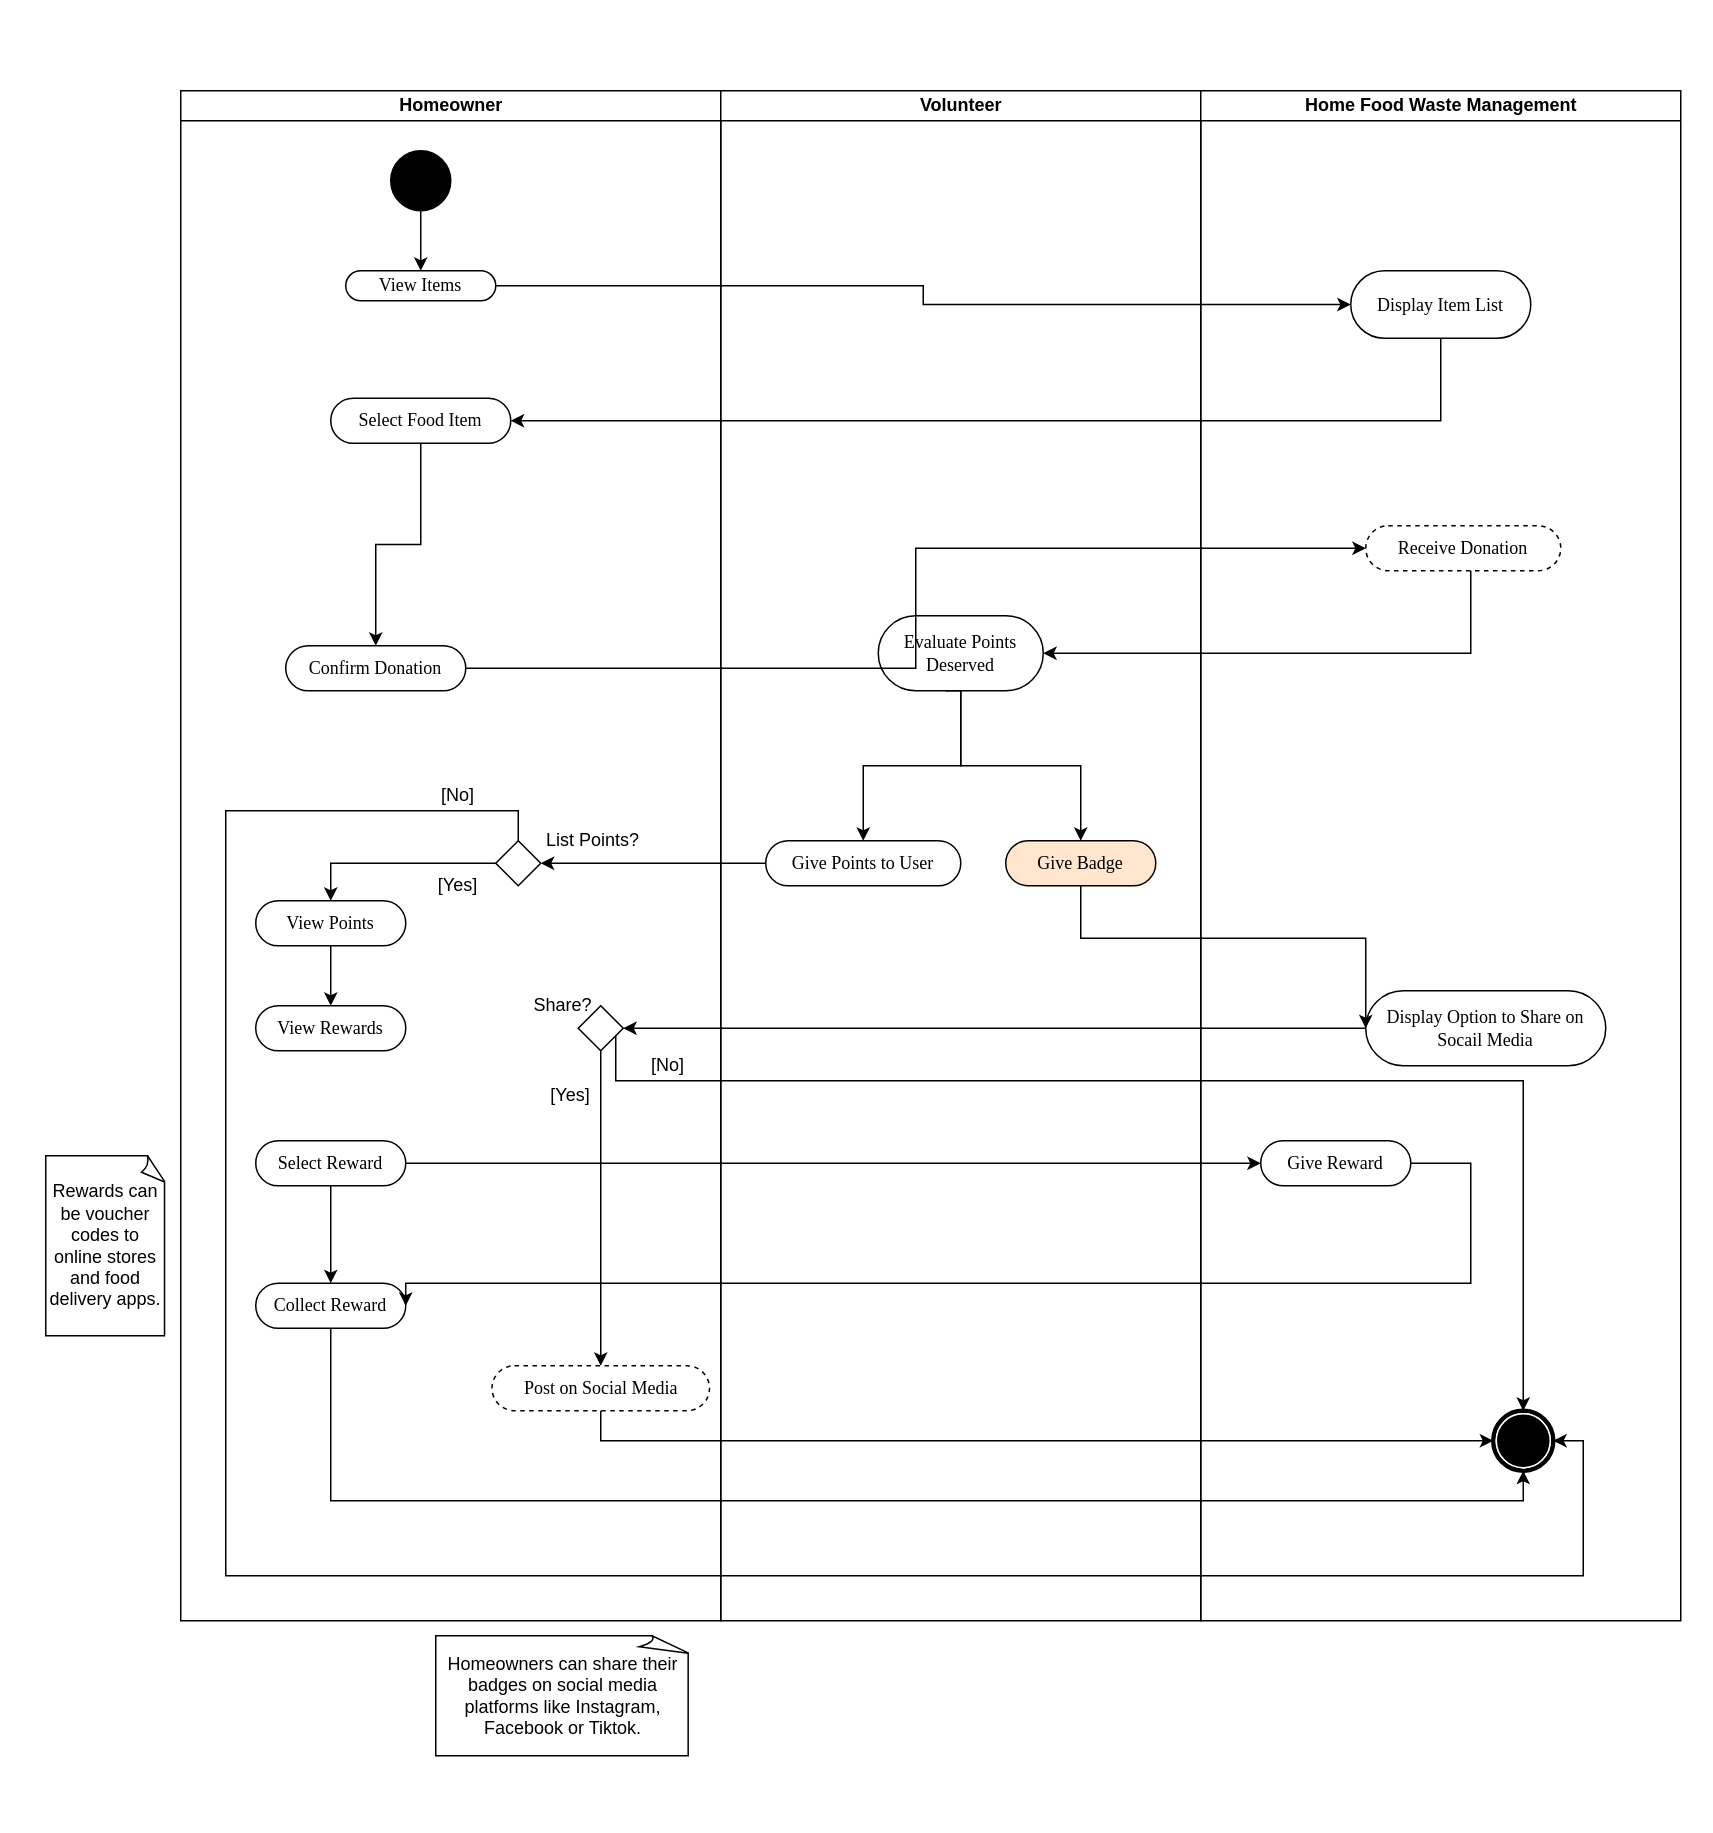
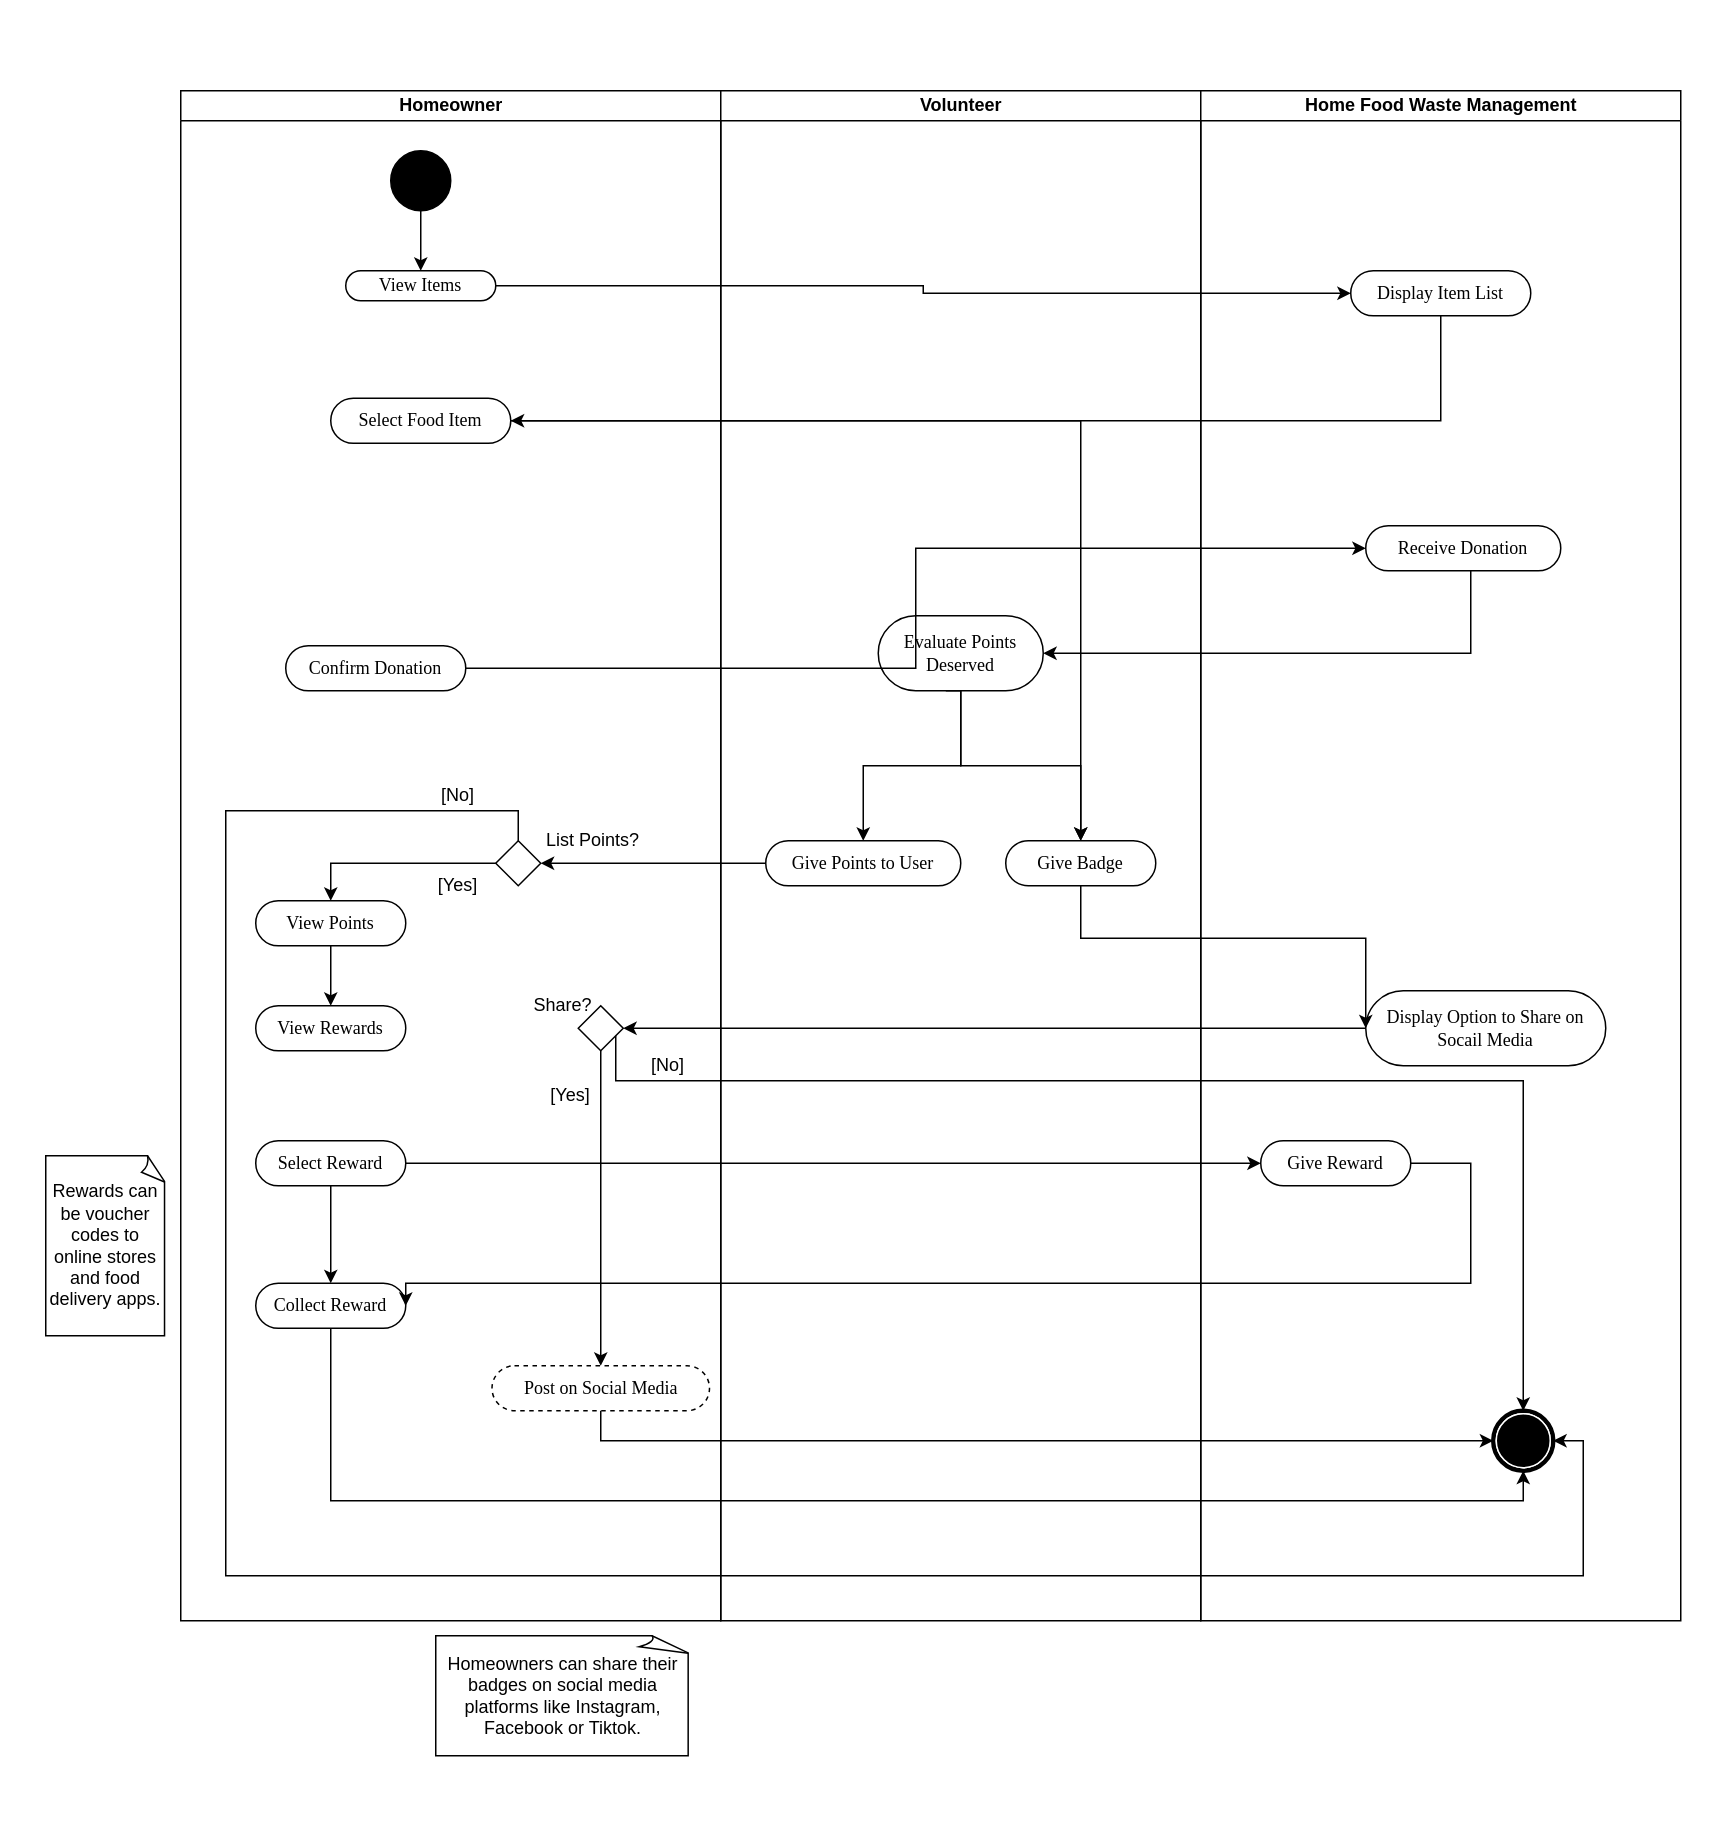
node "Display Item List": size 180x68 -> 180x45
edge "Select Food Item" -> "Confirm Donation": now "Select Food Item" -> "Give Badge"
node "Receive Donation": style dashed -> solid
node "Give Badge": fillcolor #ffe6cc -> #ffffff
